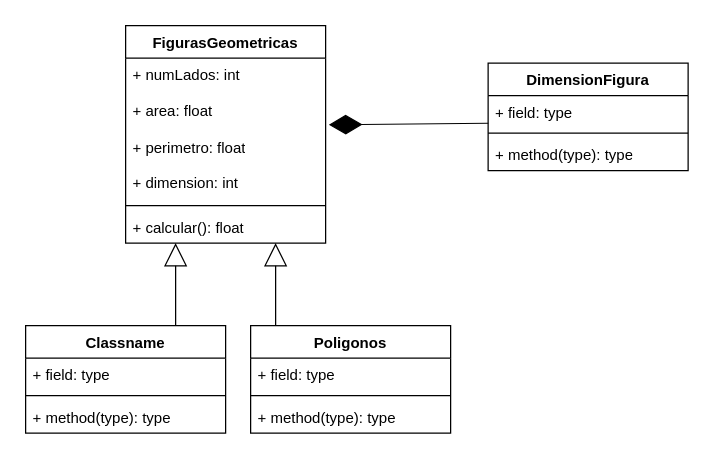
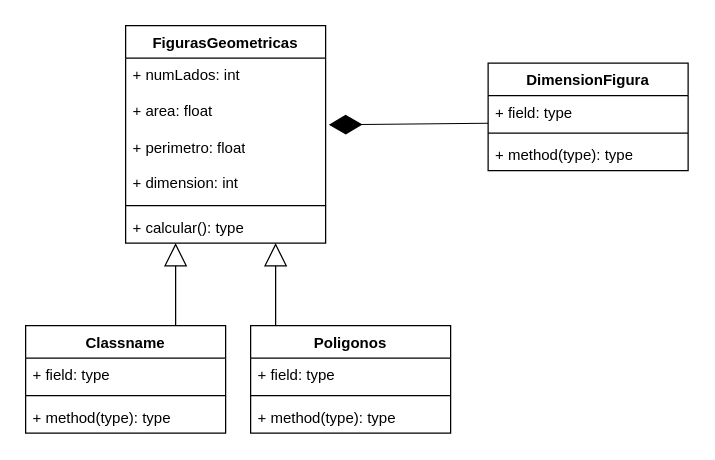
node "+ calcular(): float": label "+ calcular(): float" -> "+ calcular(): type"
